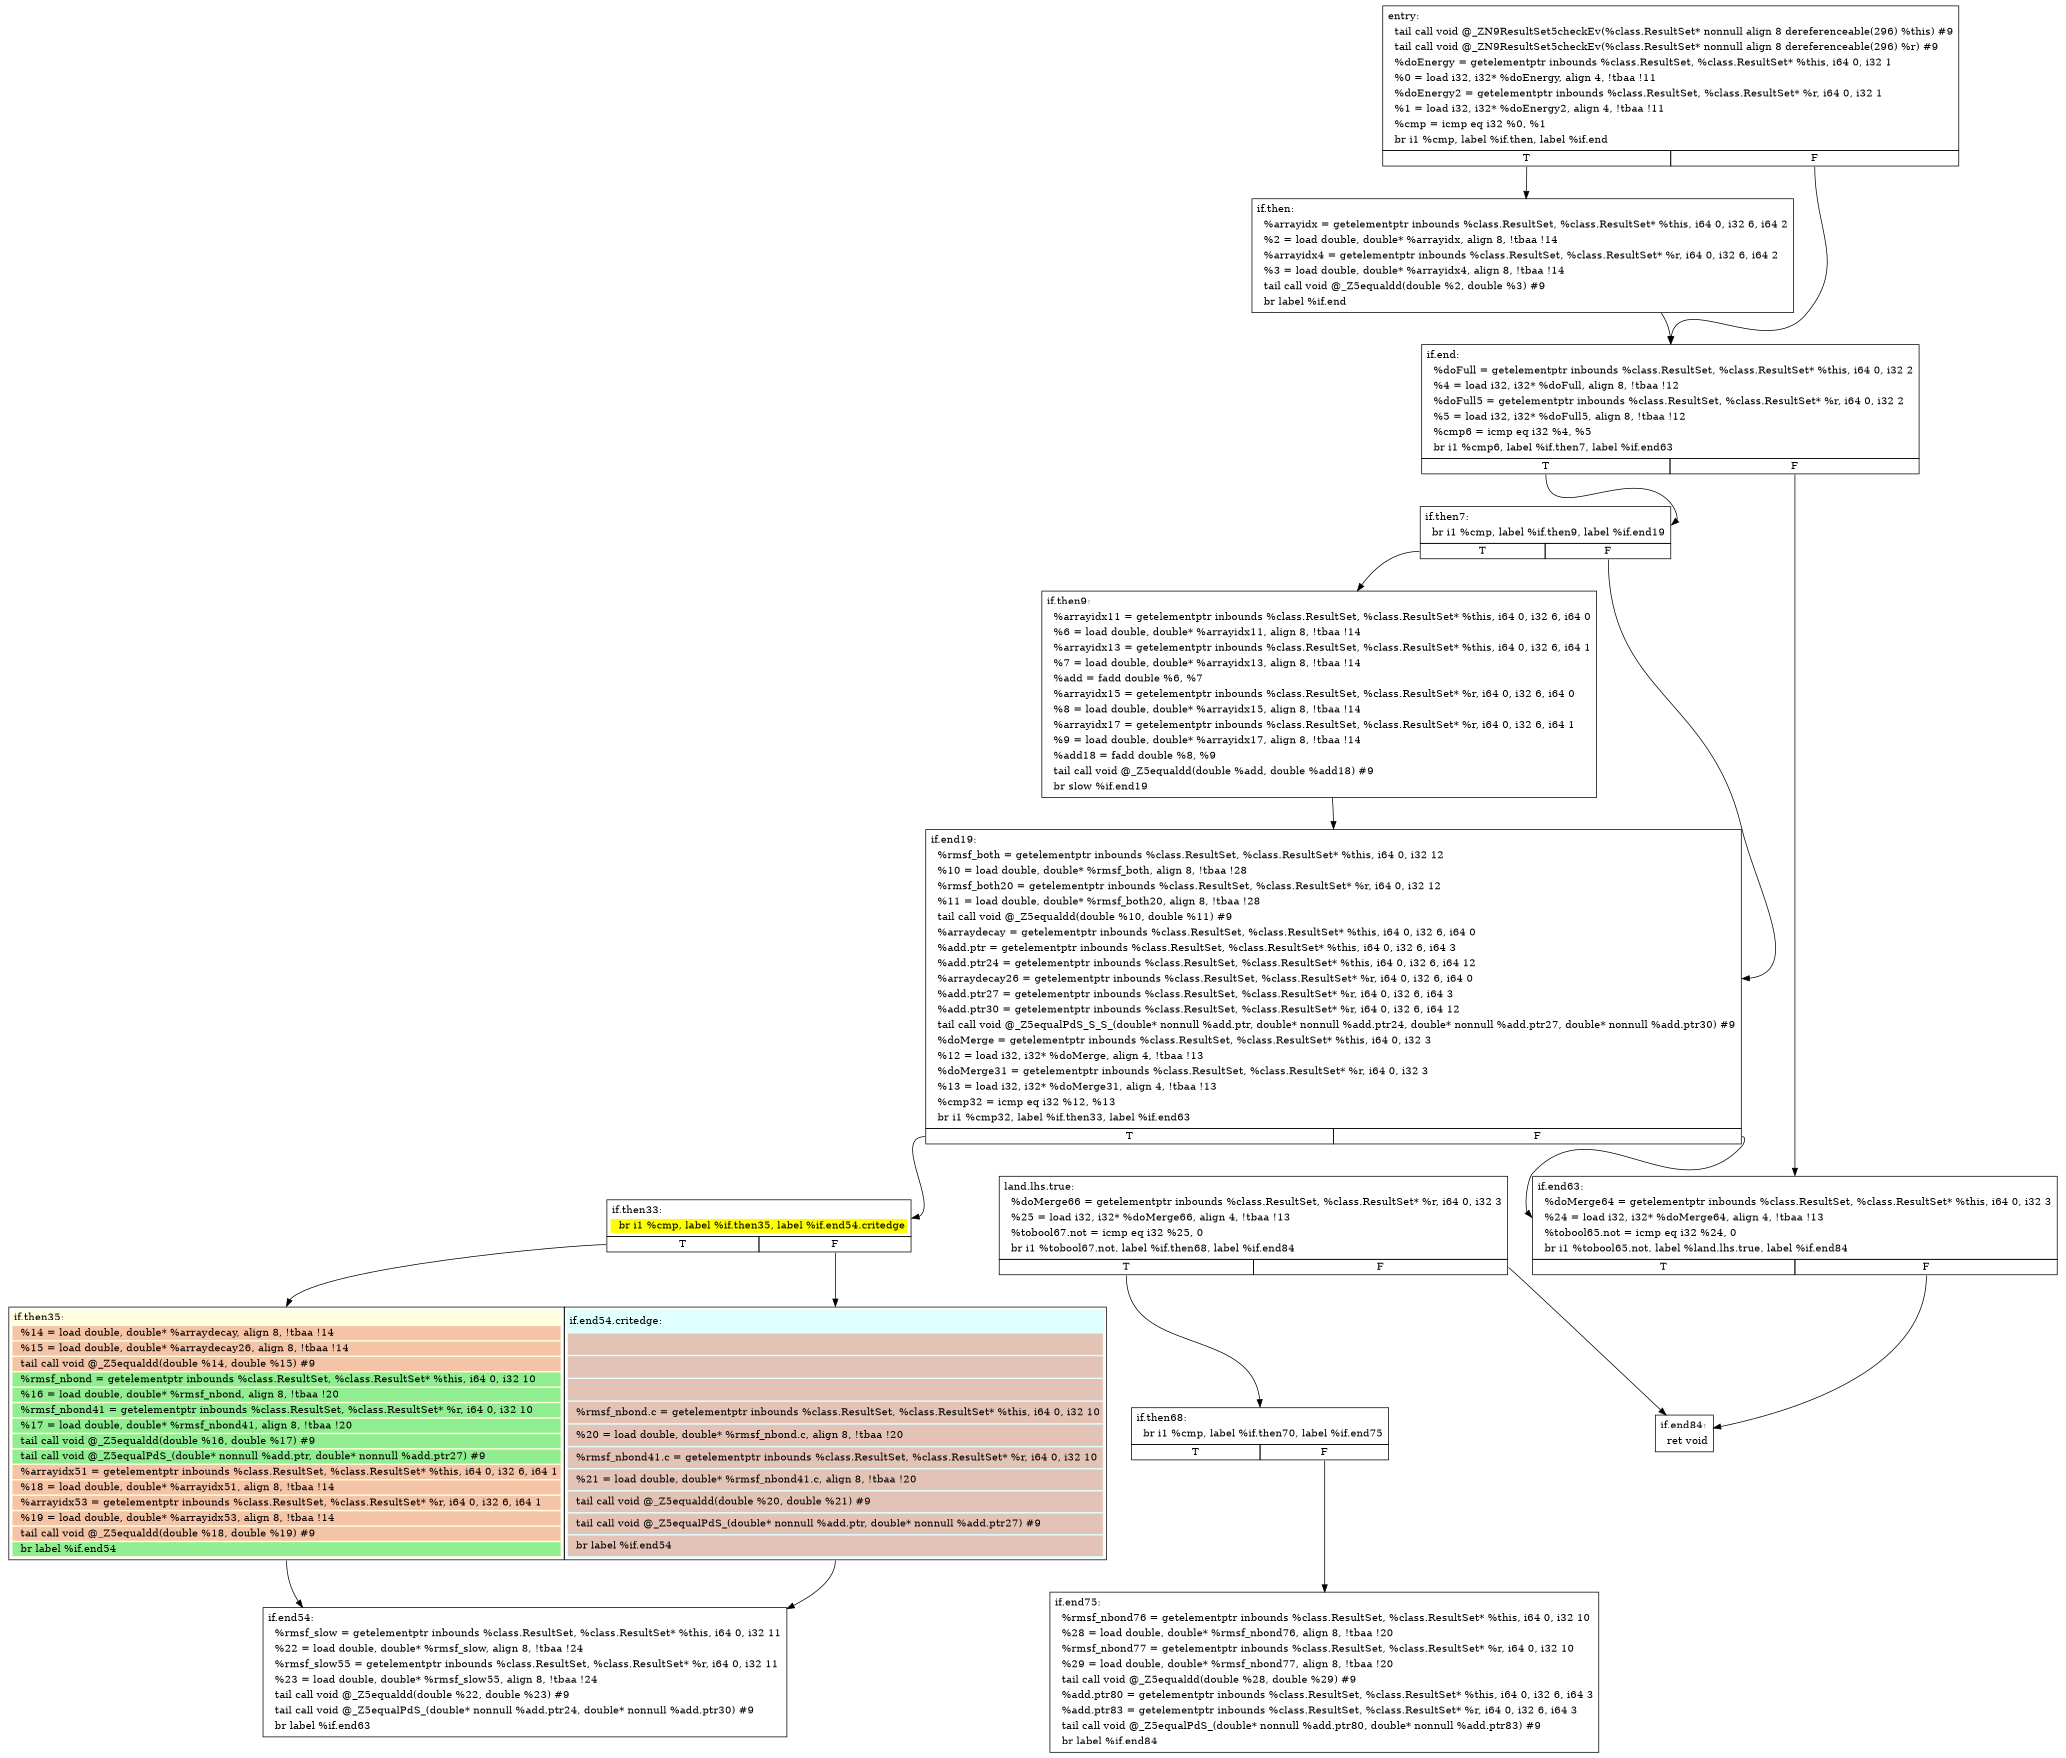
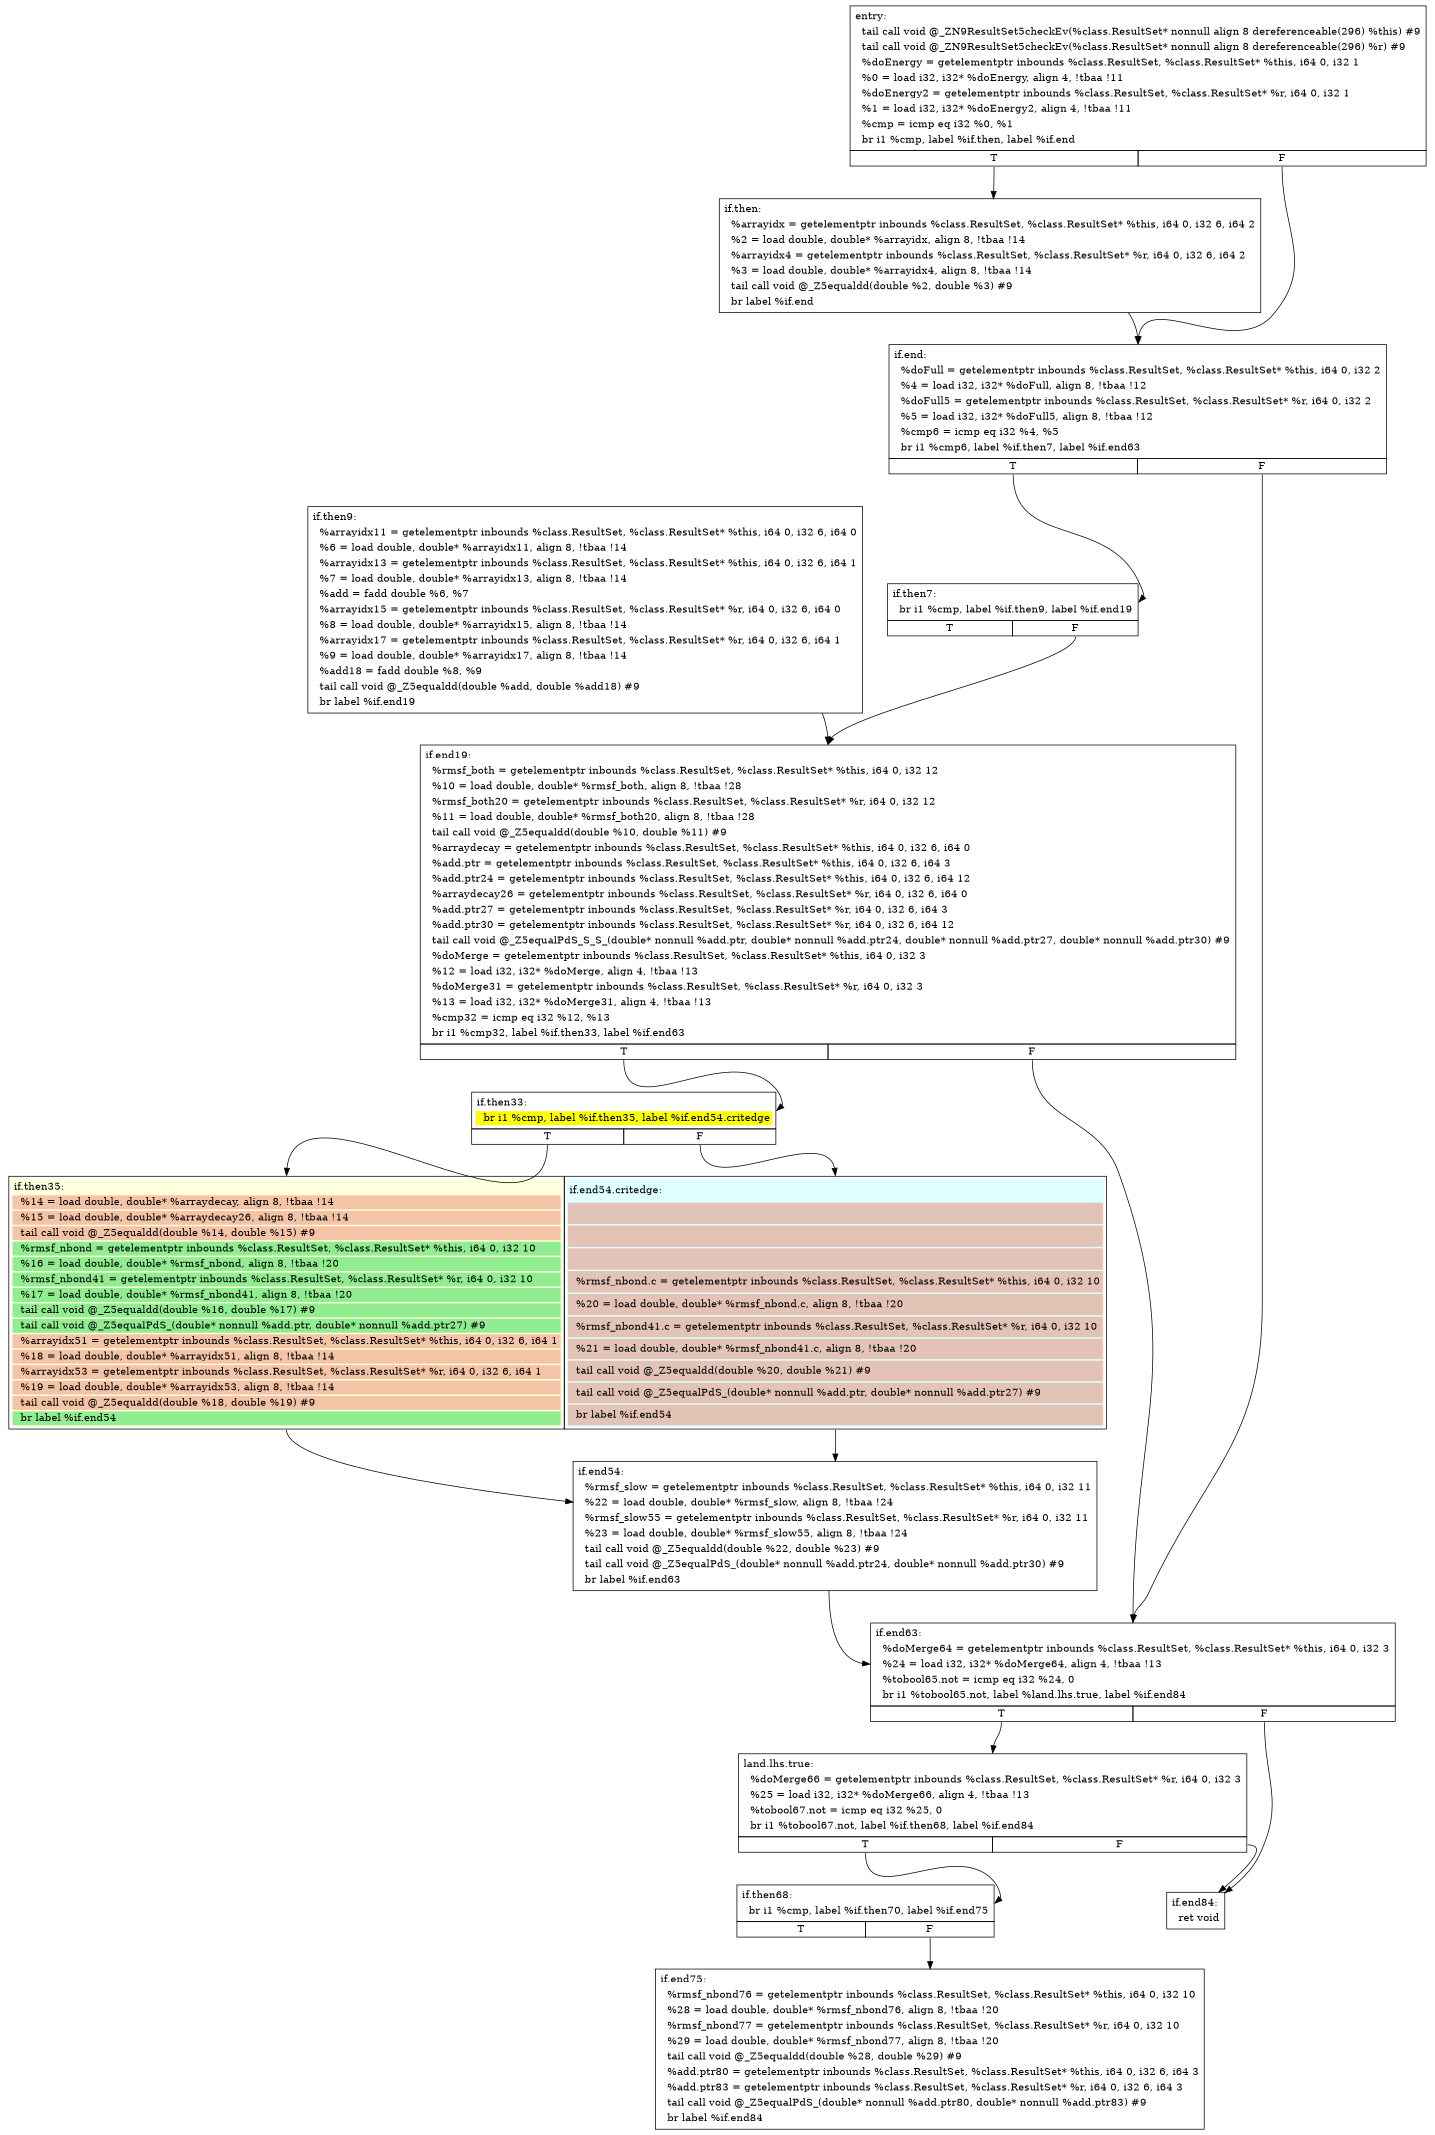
edge "if.then7:" -> "if.then9:": removed
node "if.then9:": text "br slow %if.end19" -> "br label %if.end19"
edge "if.end54:" -> "if.end63:": added
edge "if.end63:" -> "land.lhs.true:": added
